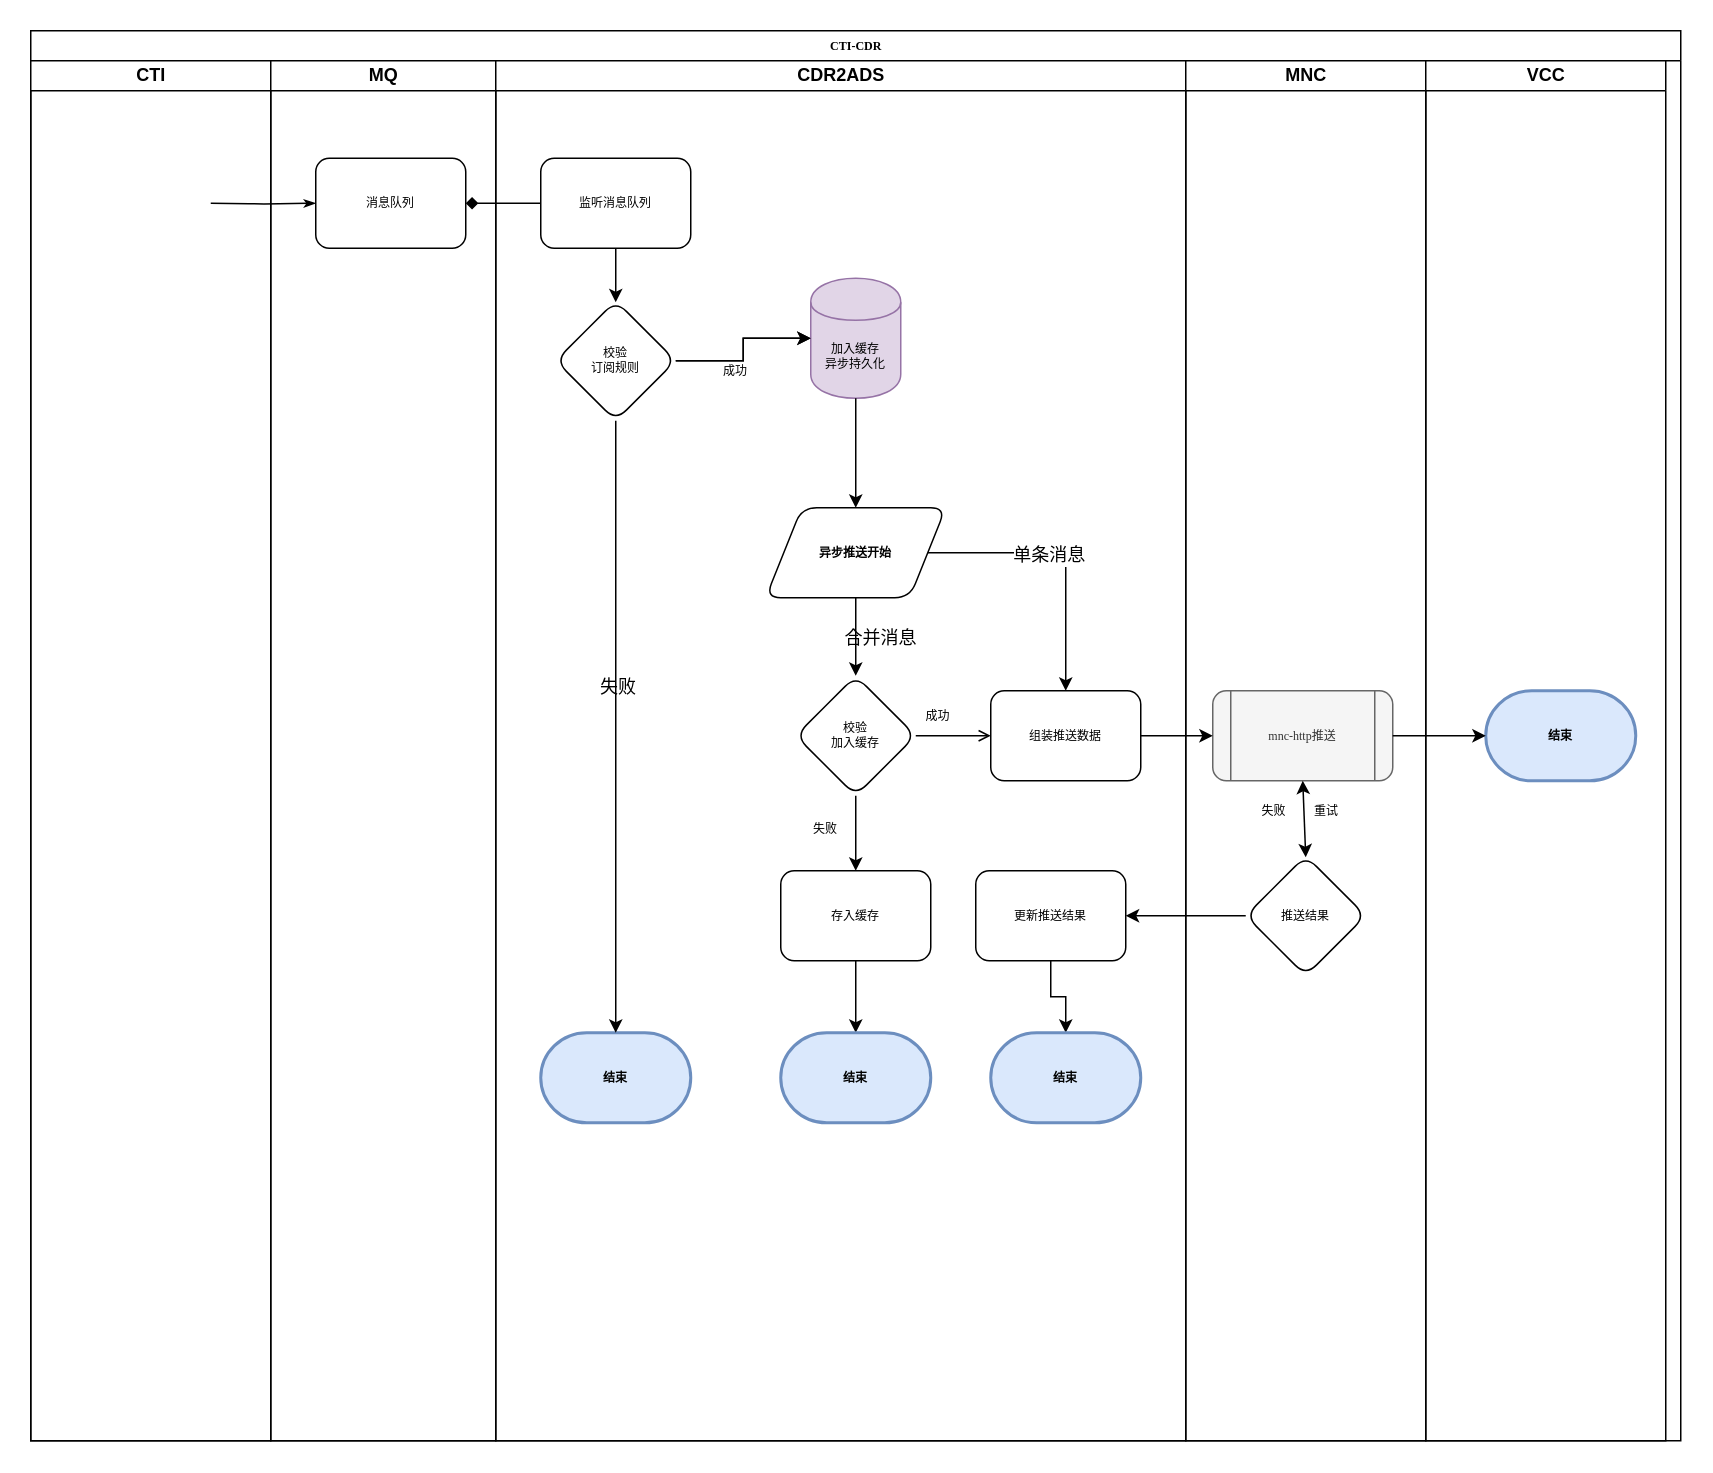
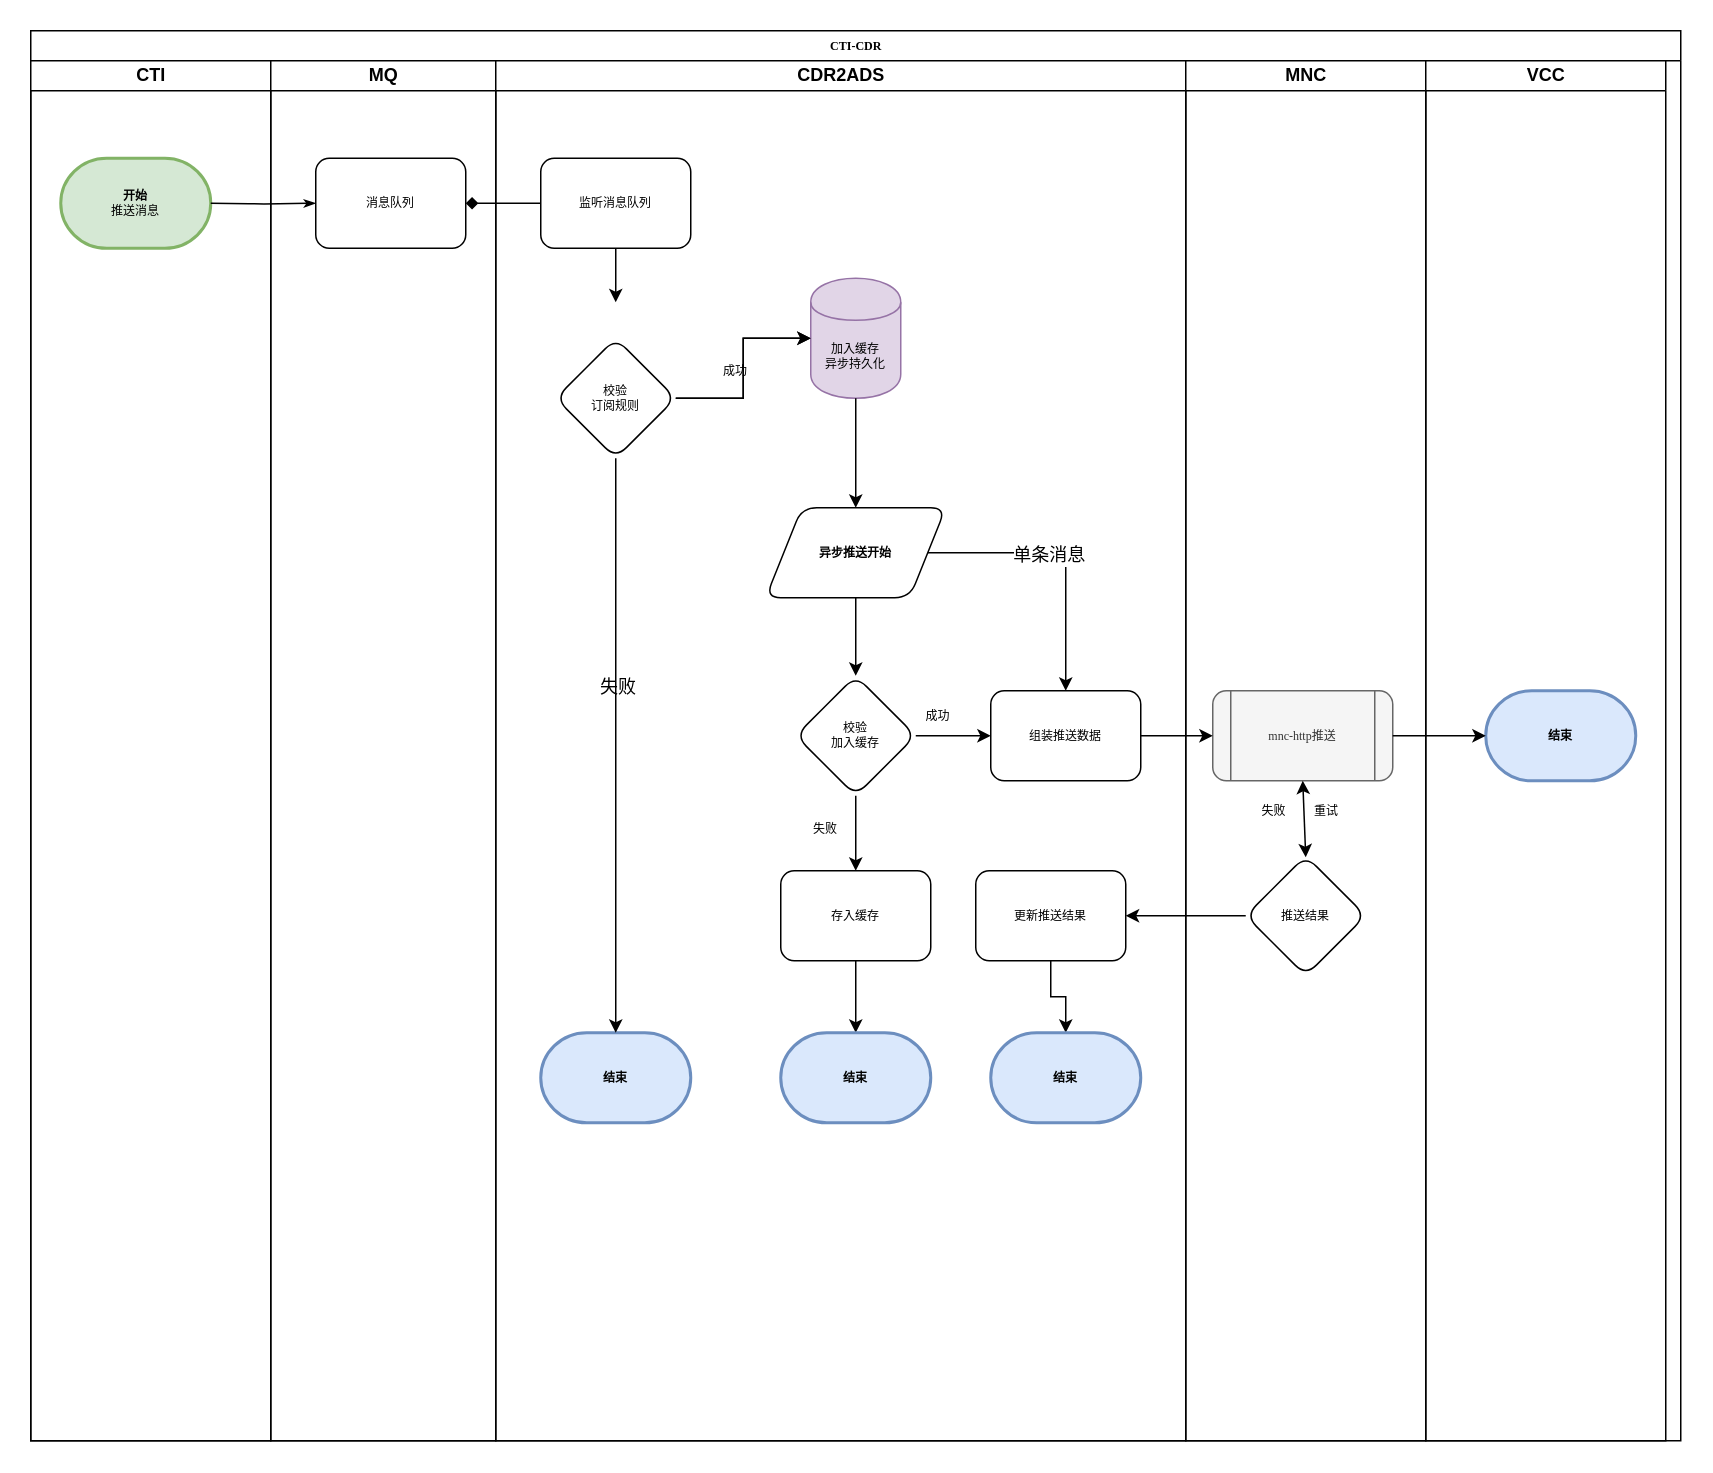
node "开始 推送消息": added
node "校验 订阅规则": moved (616, 361) -> (616, 398)
node "合并消息": removed
edge "校验 加入缓存" -> "组装推送数据": arrowhead open -> classic
